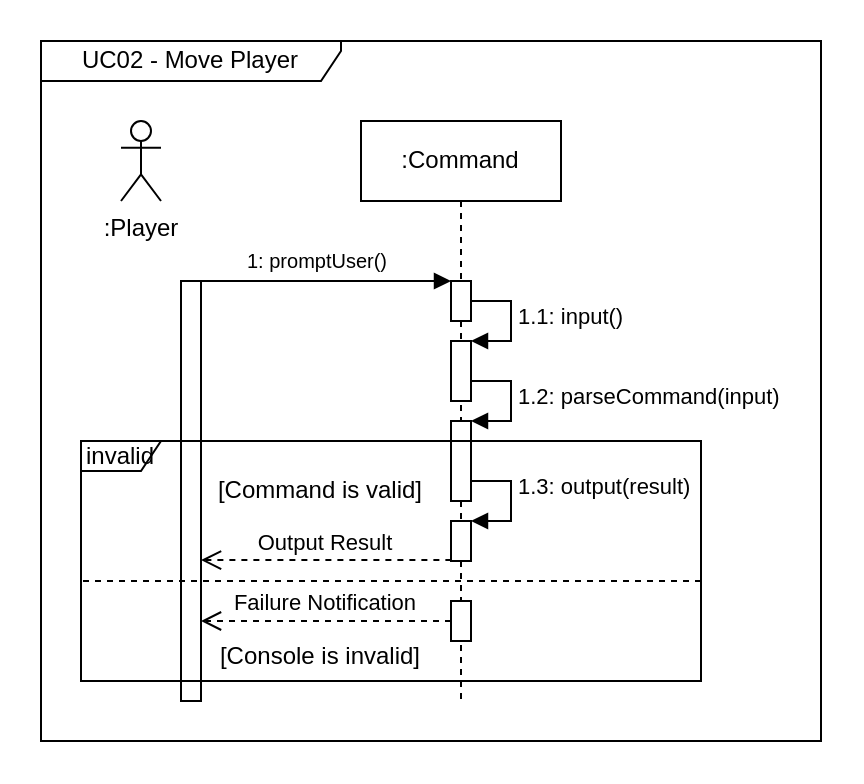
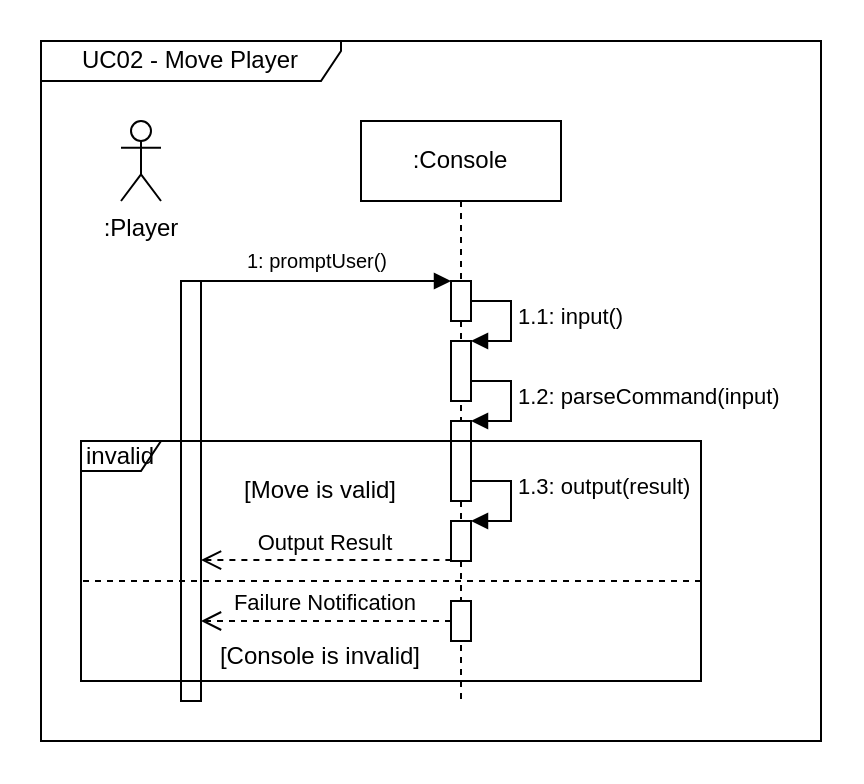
node ":Command": label ":Command" -> ":Console"
node "[Command is valid]": label "[Command is valid]" -> "[Move is valid]"
